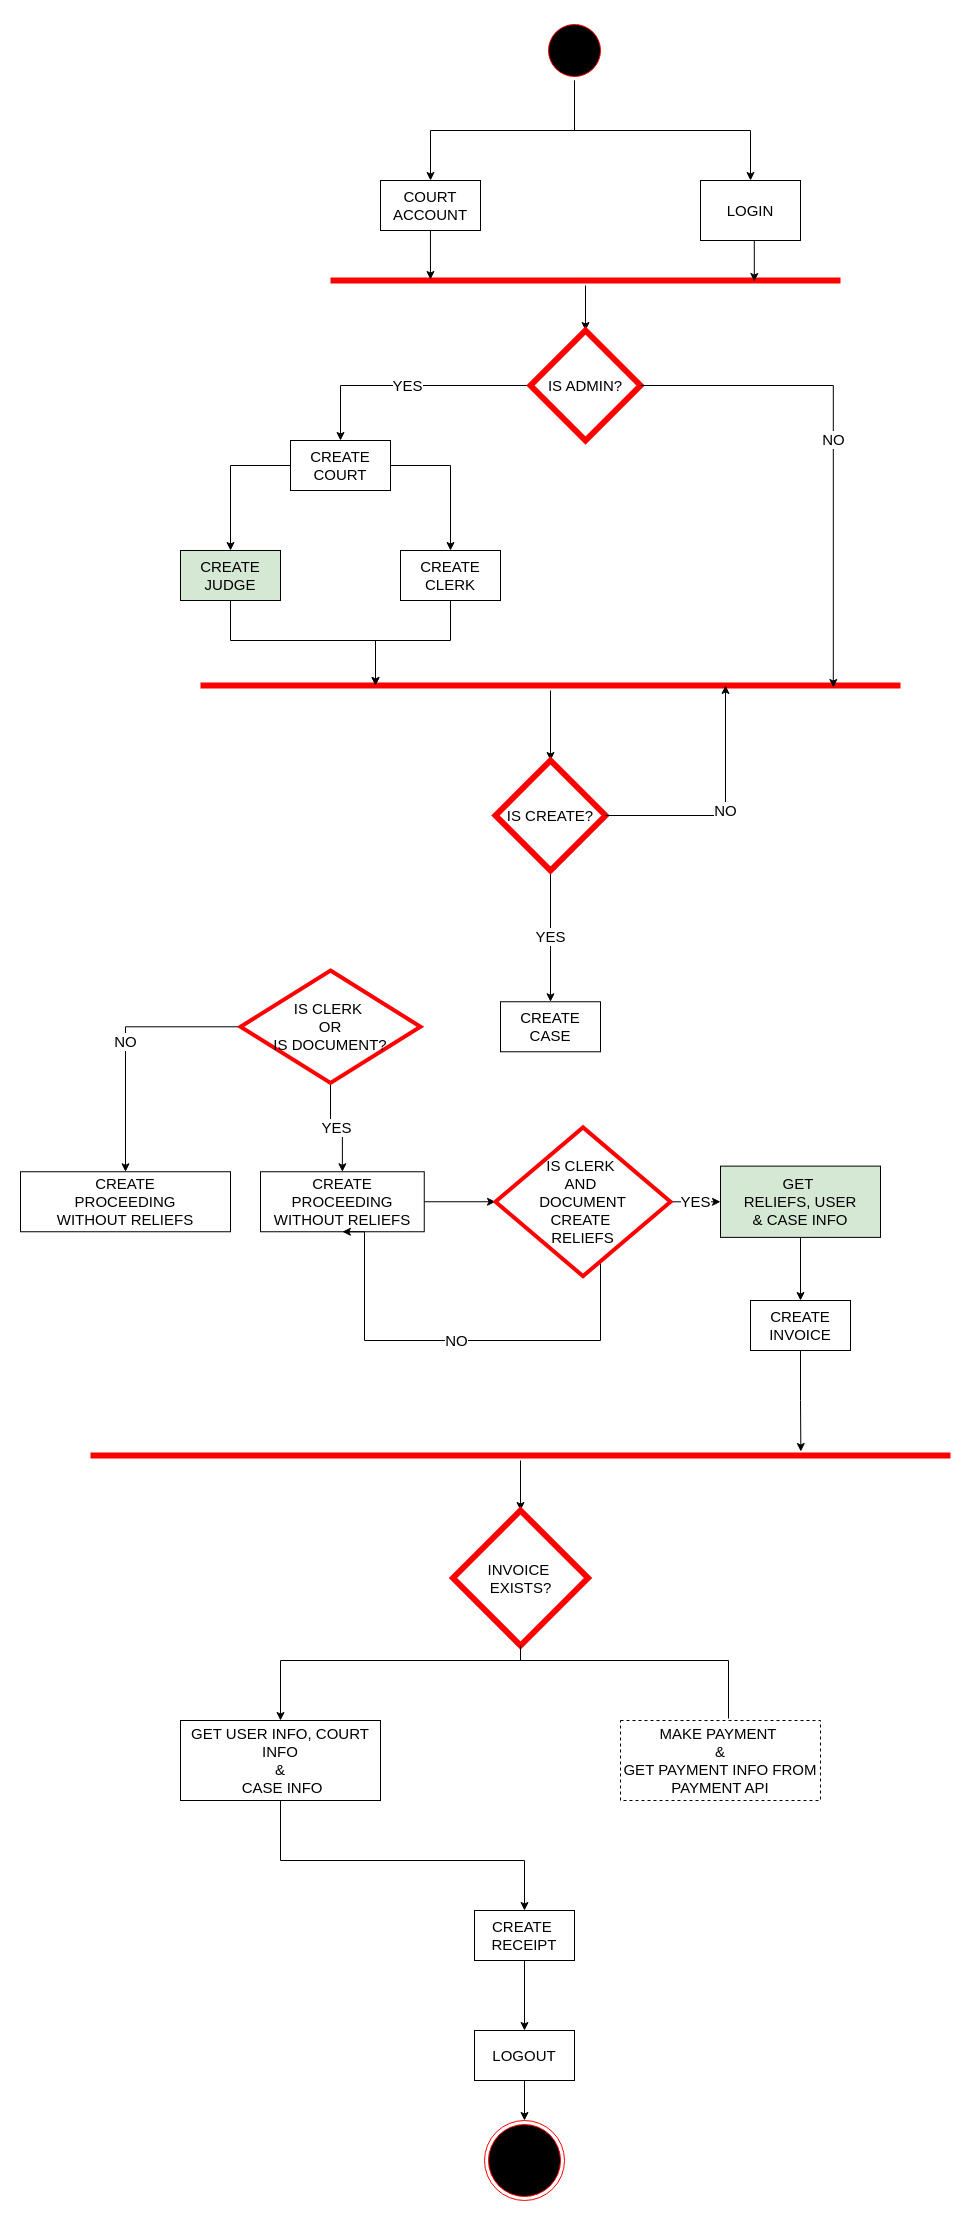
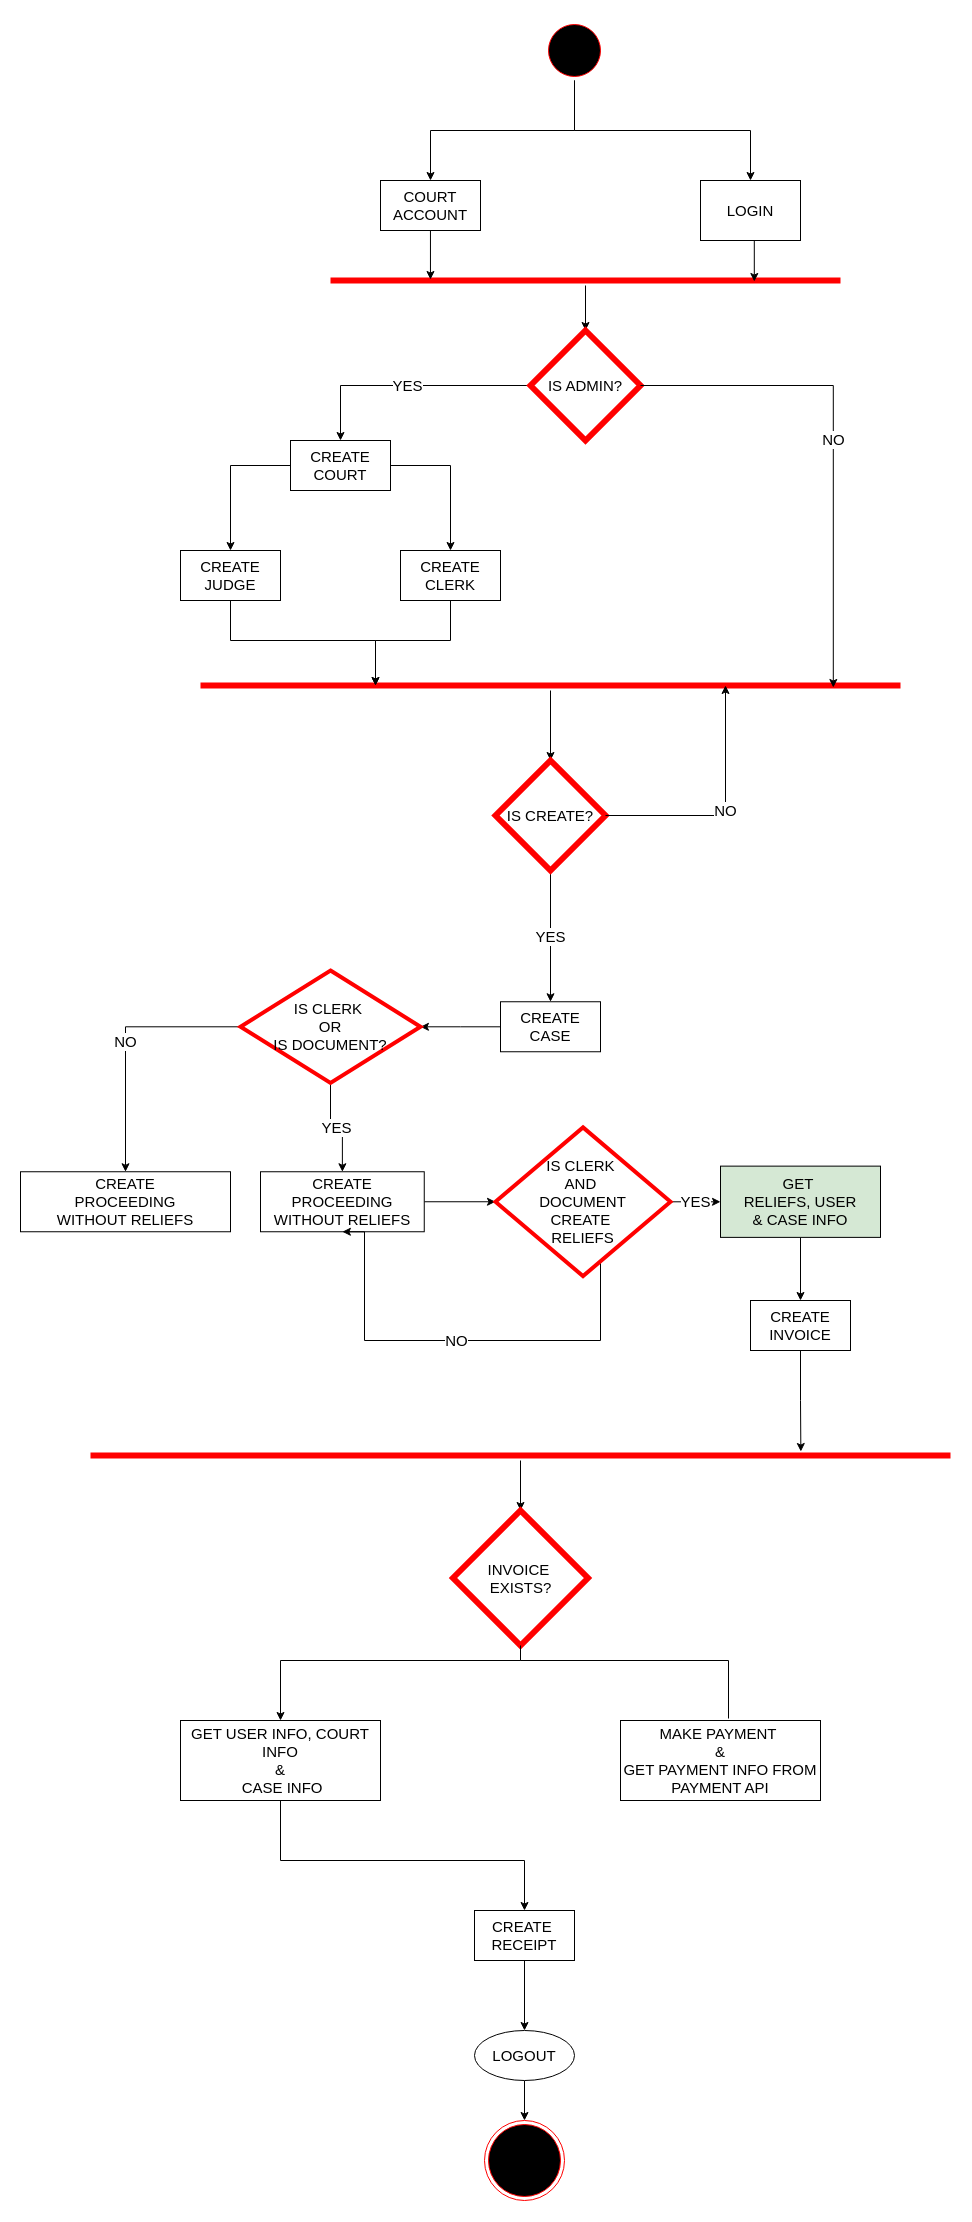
node "CREATE JUDGE": fillcolor #d5e8d4 -> #ffffff
edge "CREATE CASE" -> "IS CLERK OR IS DOCUMENT?": added
node "MAKE PAYMENT & GET PAYMENT INFO FROM PAYMENT API": style dashed -> solid
node "LOGOUT": shape rectangle -> ellipse
